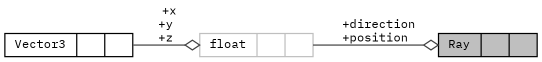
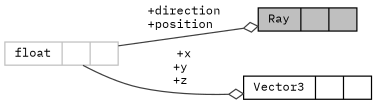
edge "Vector3" -> "float": reversed
